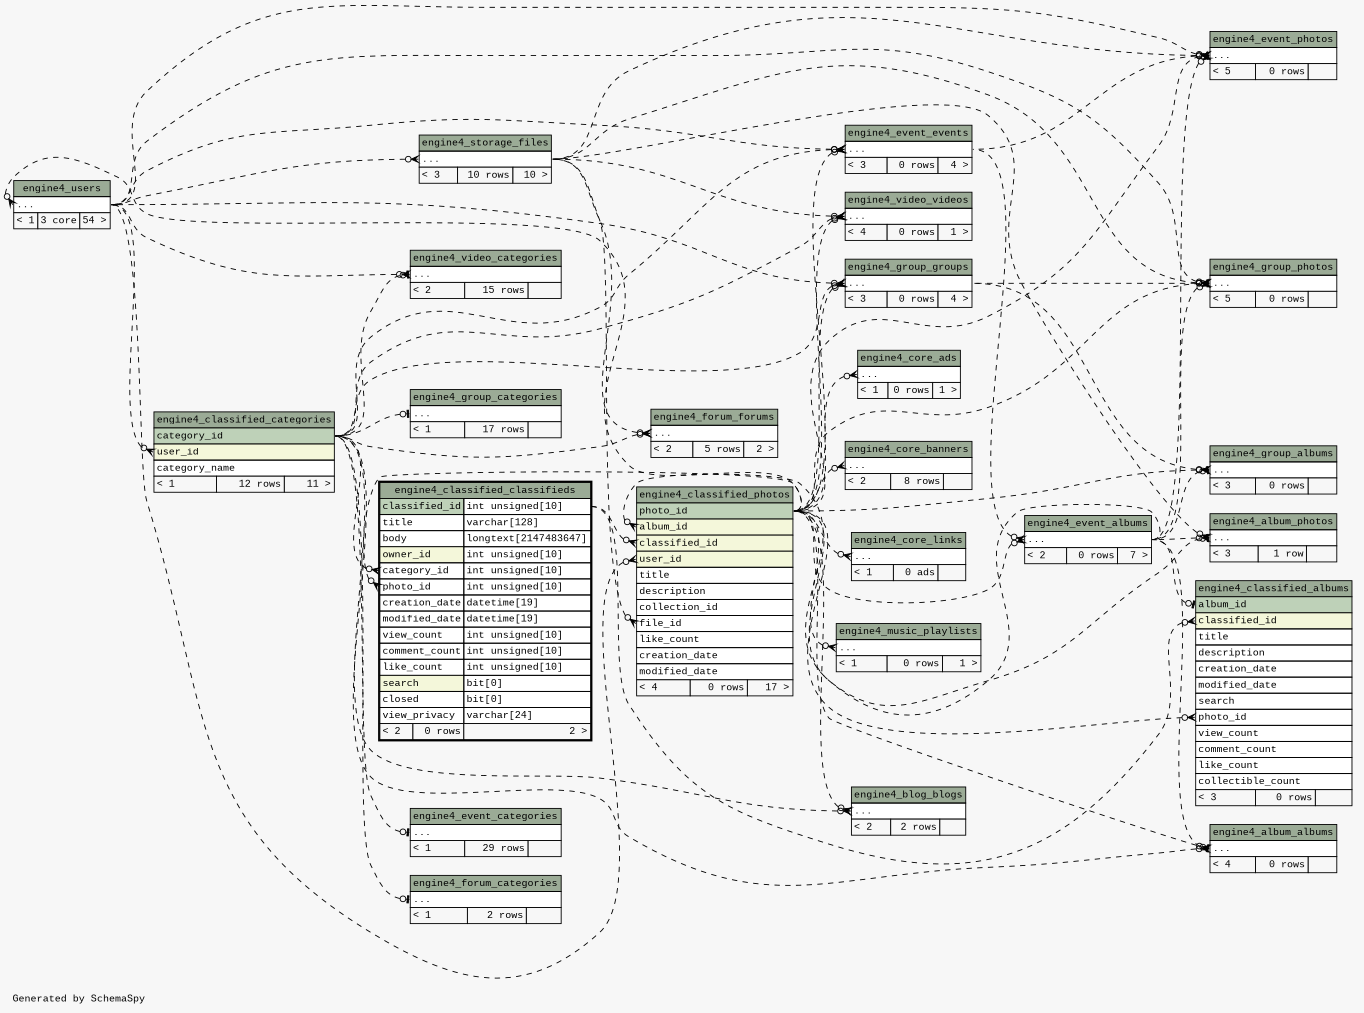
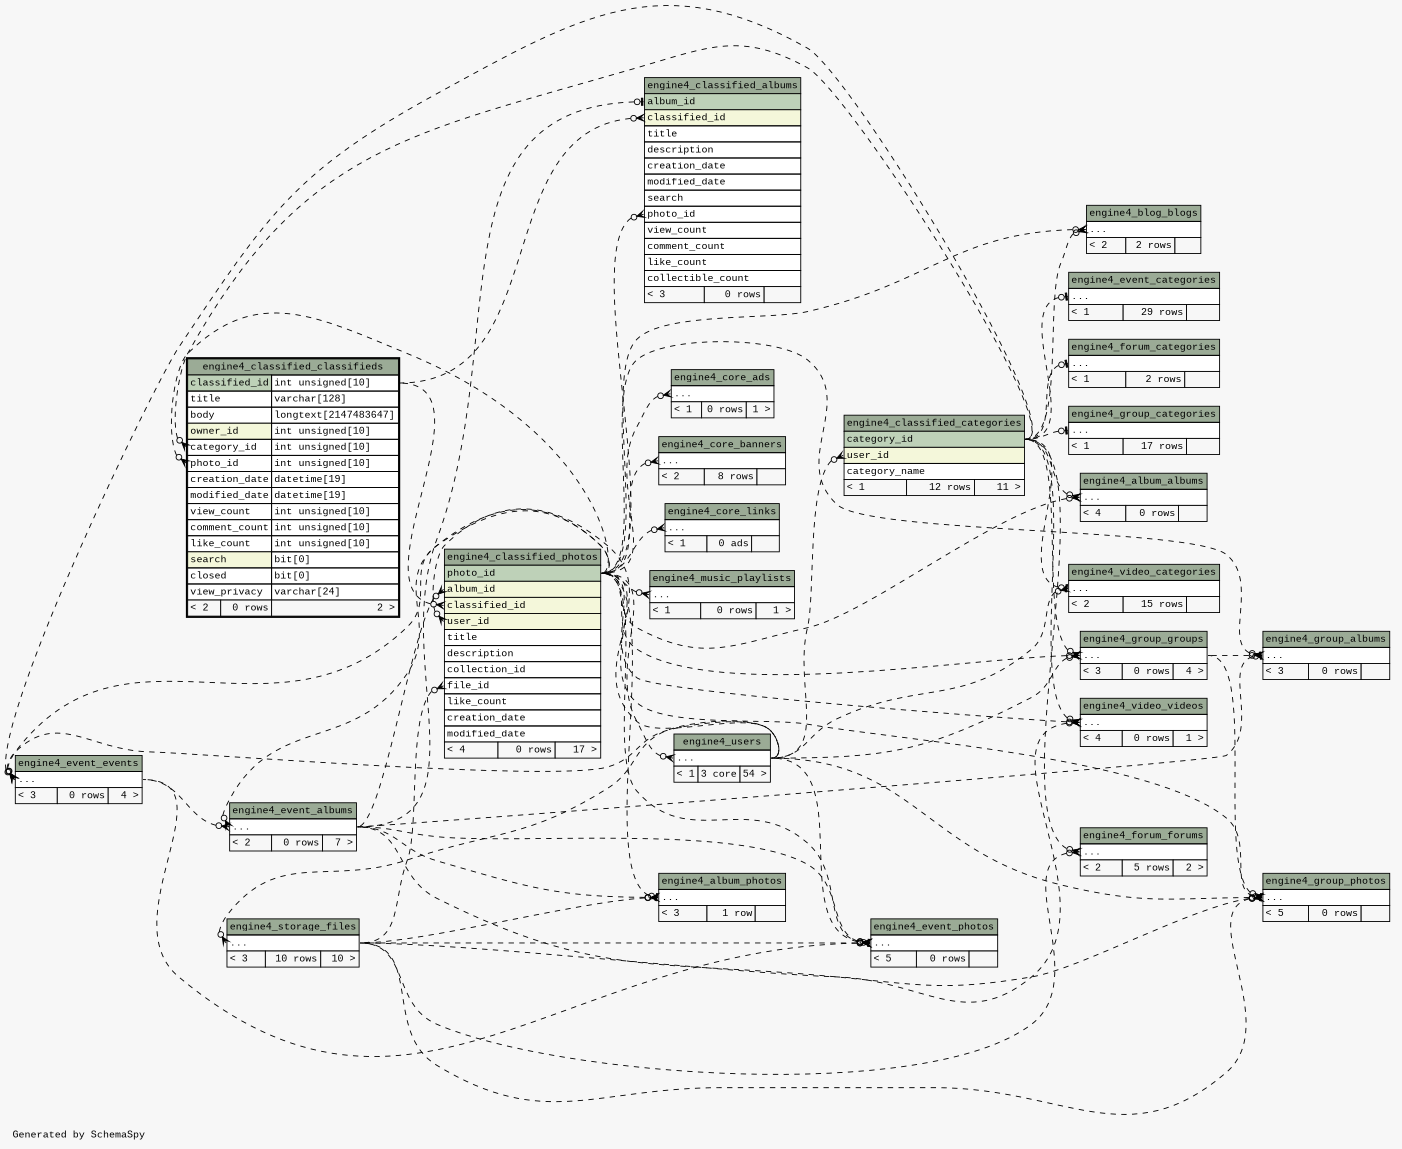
edge "engine4_event_albums" -> "engine4_album_albums": removed
